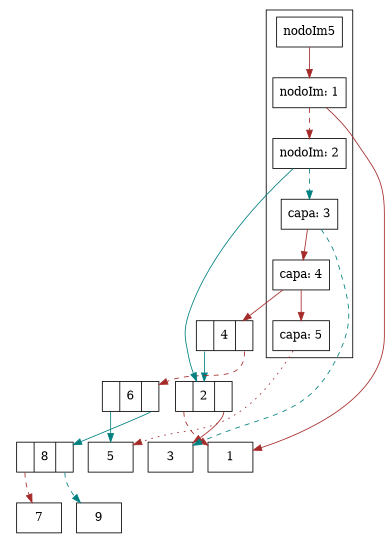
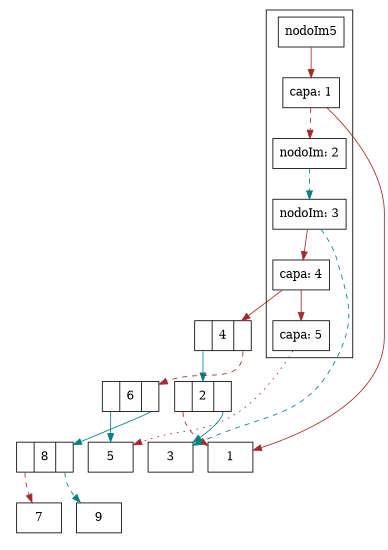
node "nodoIm: 1": label "nodoIm: 1" -> "capa: 1"
node "capa: 3": label "capa: 3" -> "nodoIm: 3"
edge "nodoIm: 2" -> "2": removed
edge "2" -> "3": color brown -> teal
